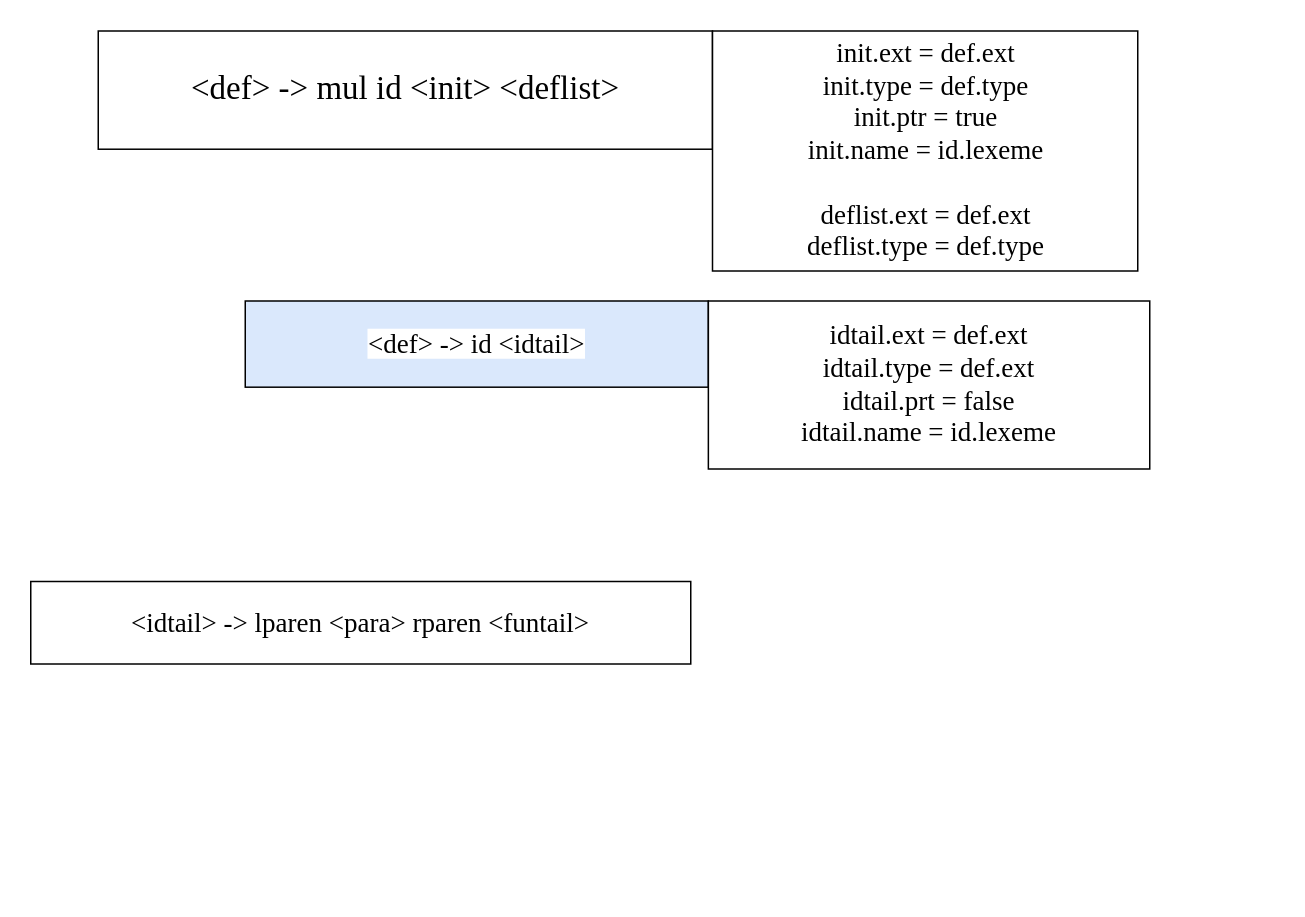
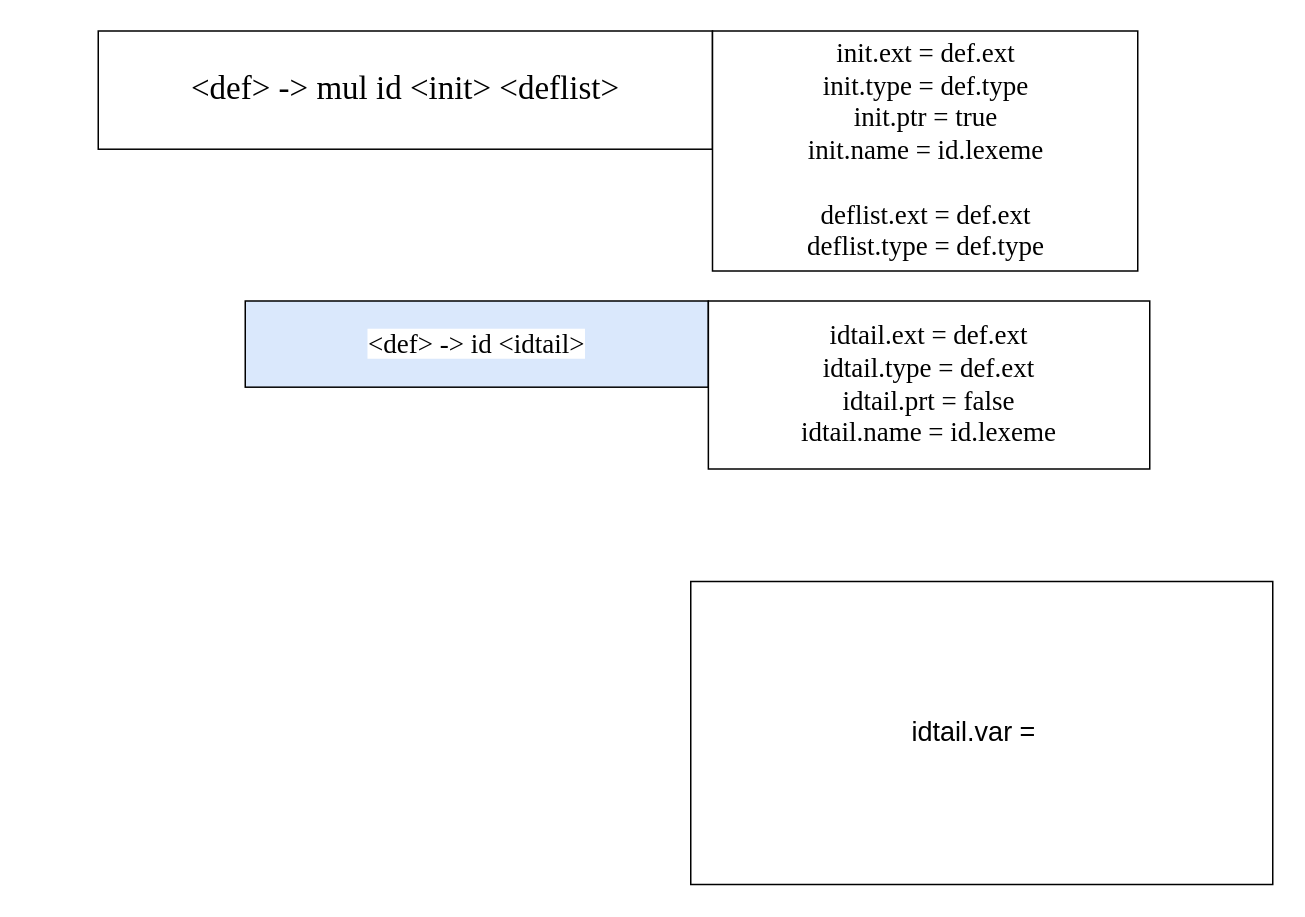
node "<idtail> -> lparen <para> rparen <funtail>": removed
node "idtail.var =": added
